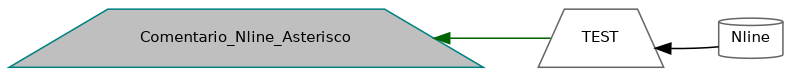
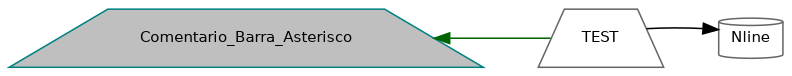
node "Comentario_Nline_Asterisco": label "Comentario_Nline_Asterisco" -> "Comentario_Barra_Asterisco"
edge "Nline" -> "TEST": reversed
